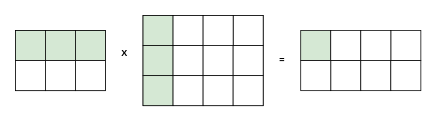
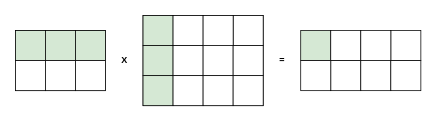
node "X": moved (124, 53) -> (124, 60)
